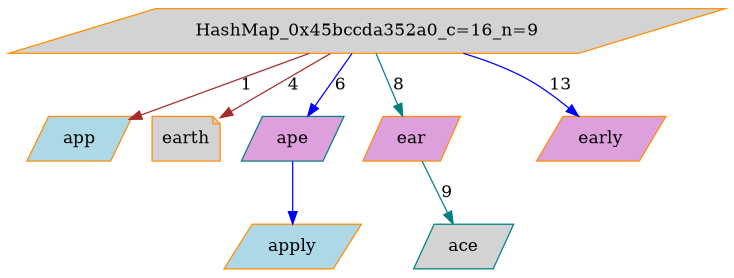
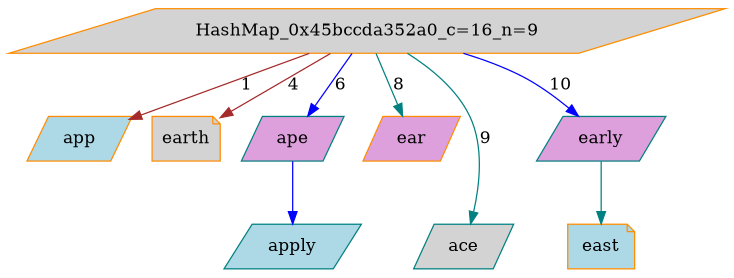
edge "HashMap_0x45bccda352a0_c=16_n=9" -> "early": label "13" -> "10"
node "early": color darkorange -> teal
edge "ear" -> "ace": now "HashMap_0x45bccda352a0_c=16_n=9" -> "ace"
node "apply": color darkorange -> teal
node "east": added
